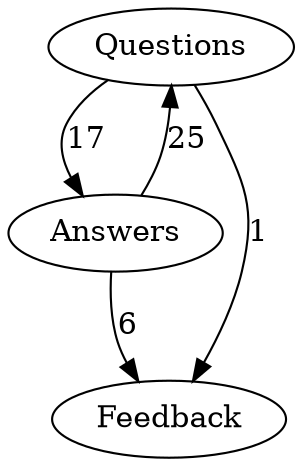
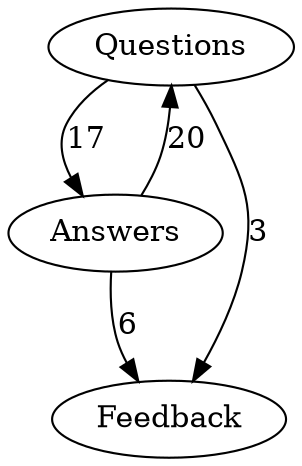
edge "Answers" -> "Questions": label "25" -> "20"
edge "Questions" -> "Feedback": label "1" -> "3"
